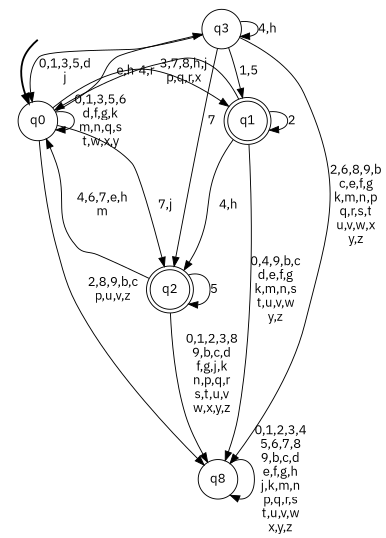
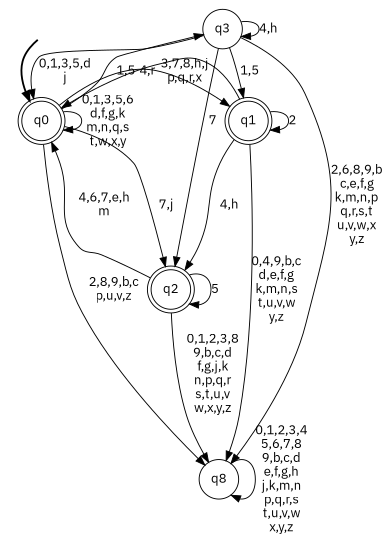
edge "q0" -> "q3": label "e,h" -> "1,5"
node "q0": shape circle -> doublecircle
